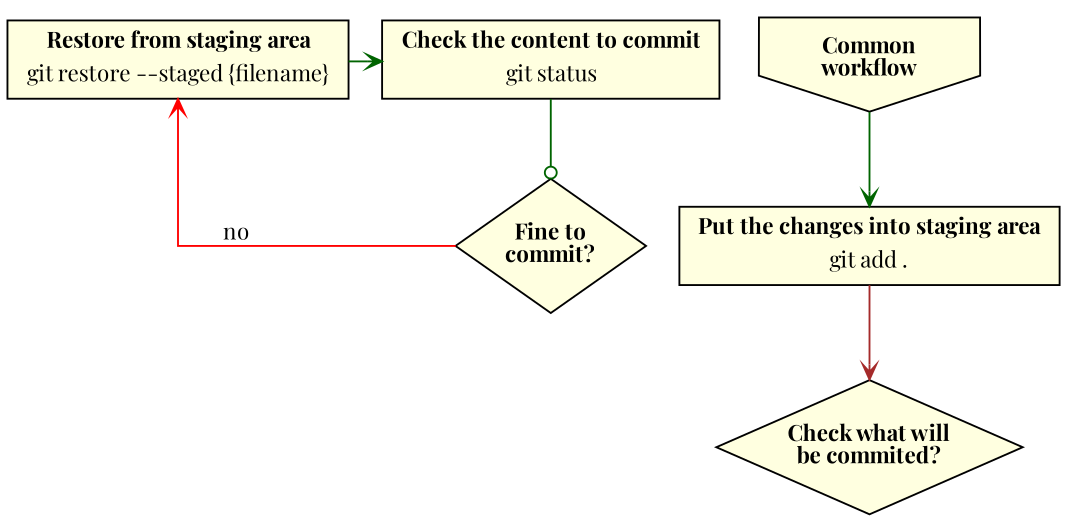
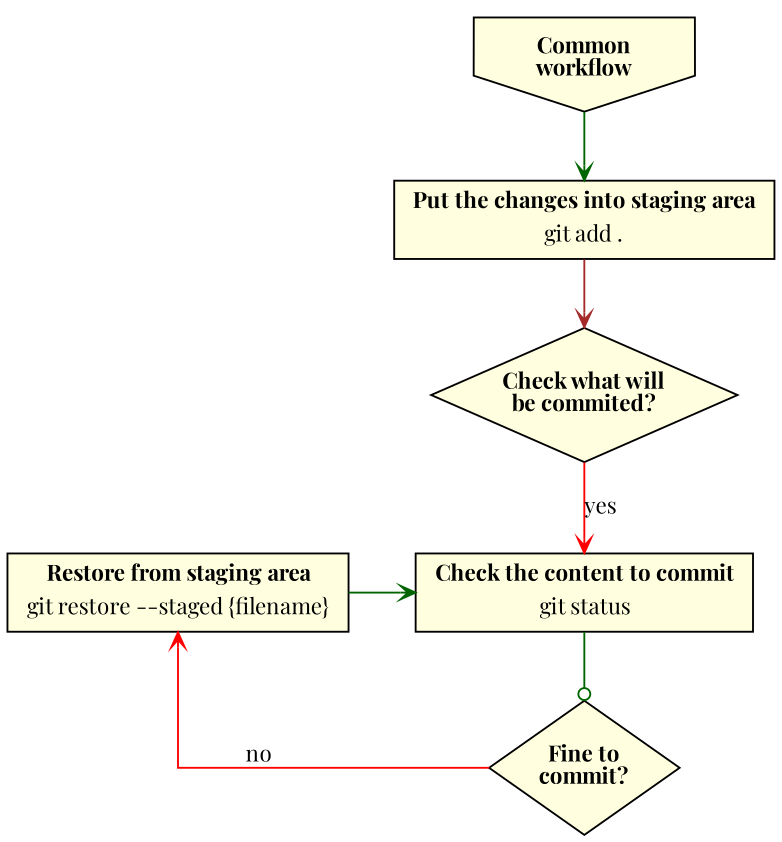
edge "Check what will" -> "Check the content to commit": added, label "yes"
